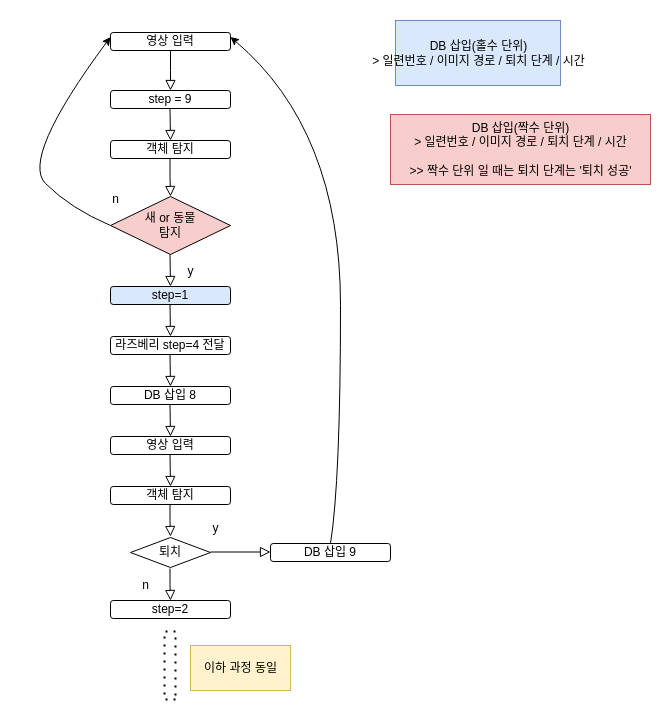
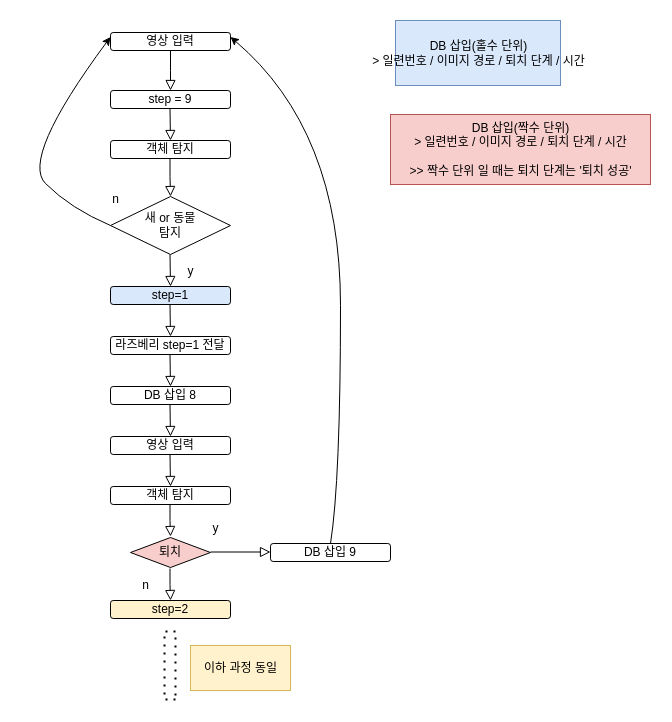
node "새 or 동물 탐지": fillcolor #f8cecc -> #ffffff
node "라즈베리 step=4 전달": label "라즈베리 step=4 전달" -> "라즈베리 step=1 전달"
node "퇴치": fillcolor #ffffff -> #f8cecc
node "step=2": fillcolor #ffffff -> #fff2cc
